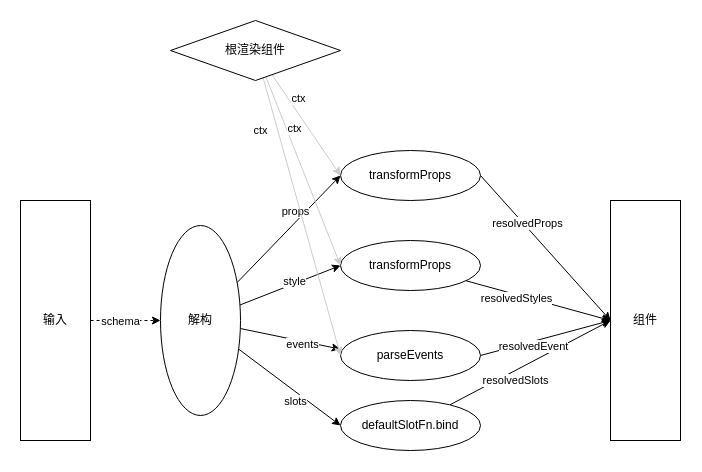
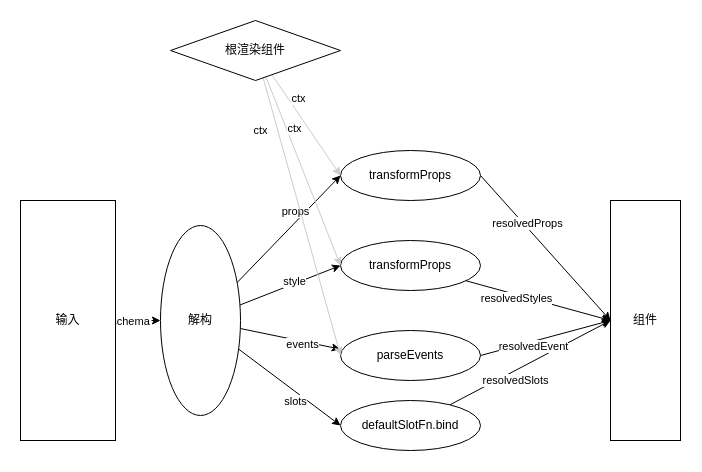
node "输入": size 70x240 -> 95x240
